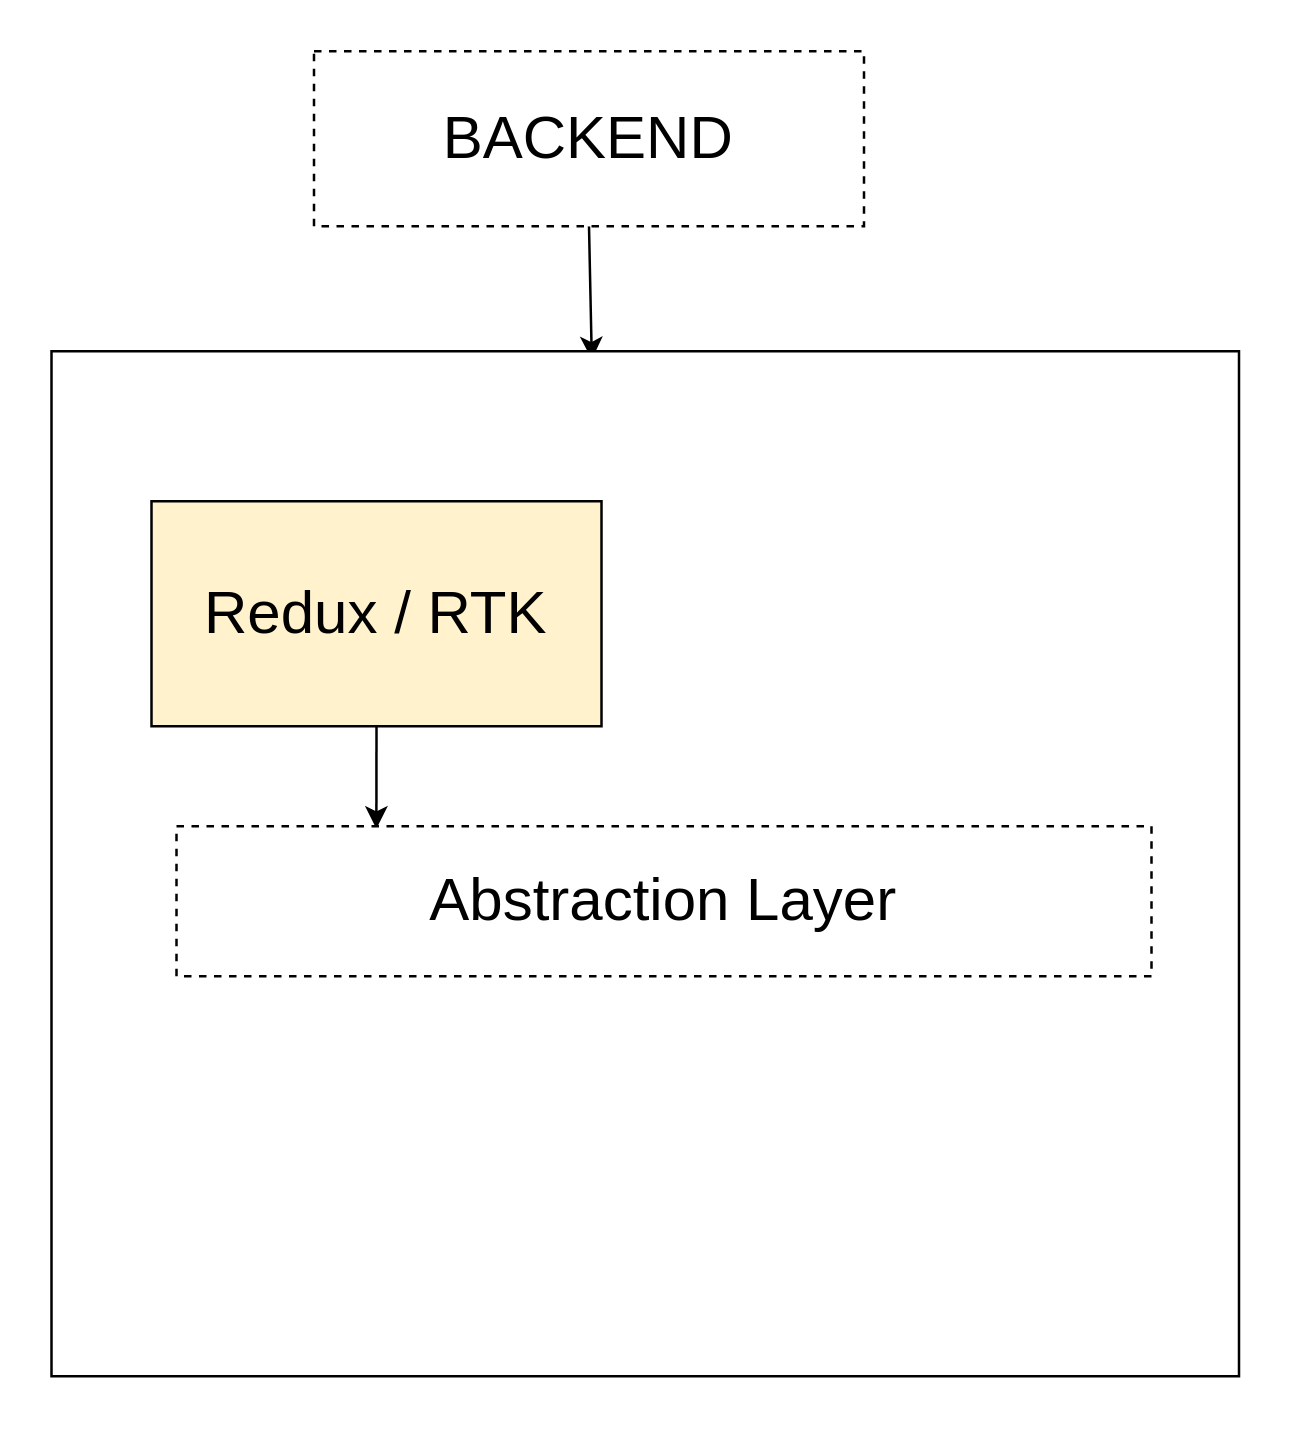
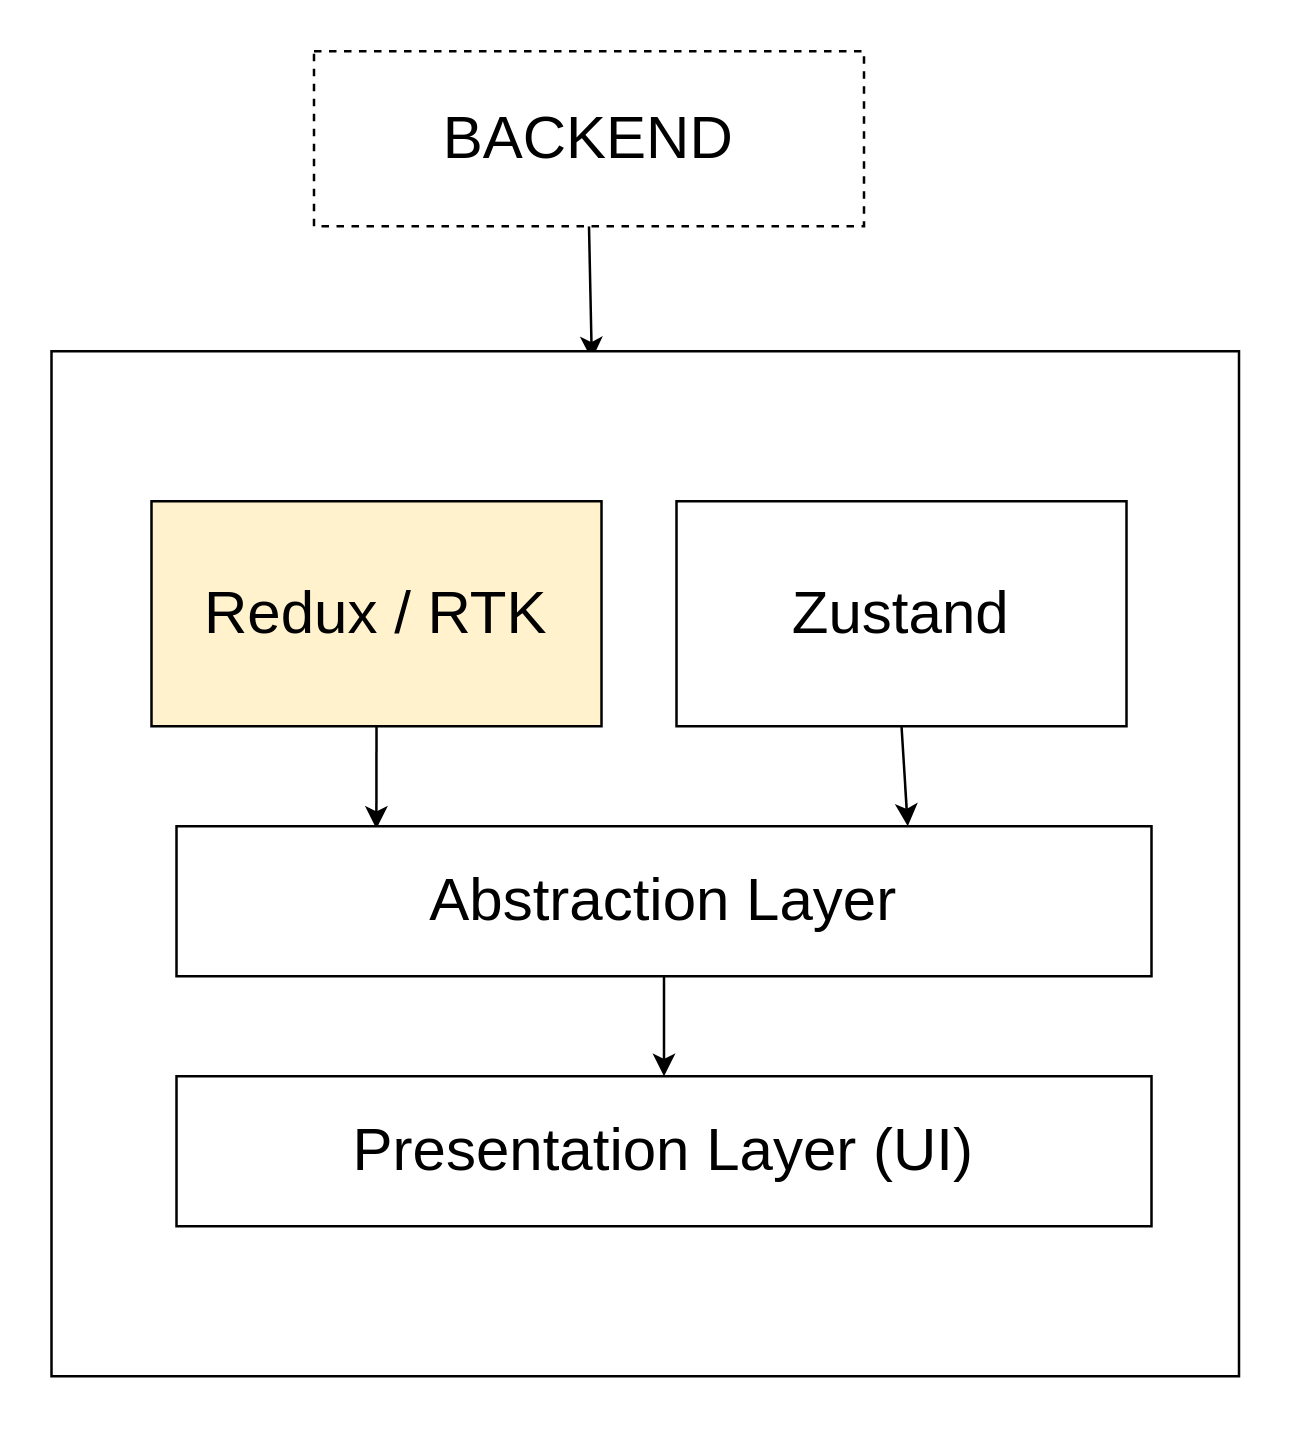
node "Zustand": added
edge "Zustand" -> "Abstraction Layer": added
node "Abstraction Layer": style dashed -> solid
edge "Abstraction Layer" -> "Presentation Layer (UI)": added
node "Presentation Layer (UI)": added
